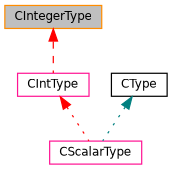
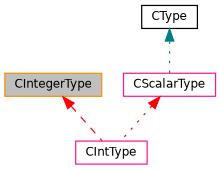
edge "CScalarType" -> "CIntType": reversed
